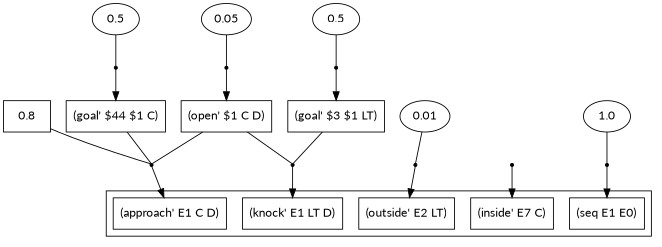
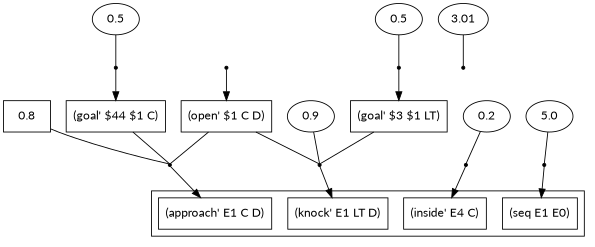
node "0.05": removed
node "0.9": added
node "0.01": label "0.01" -> "3.01"
node "0.2": added
node "1.0": label "1.0" -> "5.0"
node "(outside' E2 LT)": removed
node "(inside' E7 C)": label "(inside' E7 C)" -> "(inside' E4 C)"
